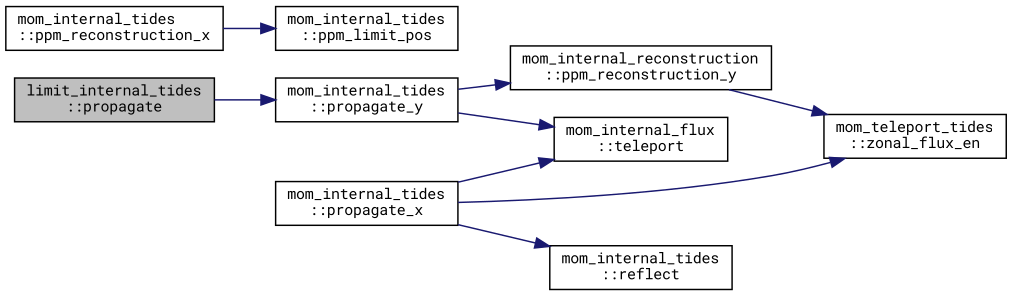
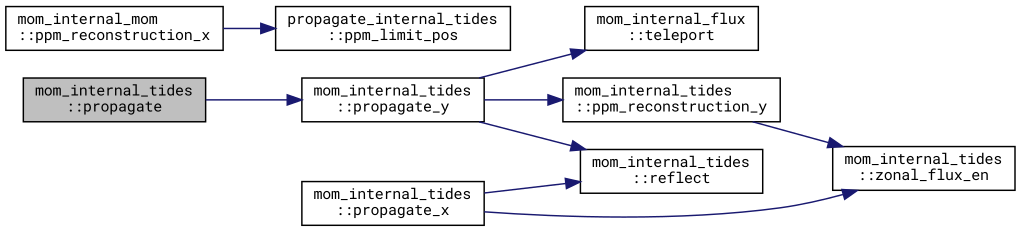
node "mom_internal_tides ::ppm_reconstruction_x": label "mom_internal_tides ::ppm_reconstruction_x" -> "mom_internal_mom ::ppm_reconstruction_x"
node "mom_internal_tides ::ppm_limit_pos": label "mom_internal_tides ::ppm_limit_pos" -> "propagate_internal_tides ::ppm_limit_pos"
node "mom_internal_reconstruction ::ppm_reconstruction_y": label "mom_internal_reconstruction ::ppm_reconstruction_y" -> "mom_internal_tides ::ppm_reconstruction_y"
node "limit_internal_tides ::propagate": label "limit_internal_tides ::propagate" -> "mom_internal_tides ::propagate"
edge "mom_internal_tides ::propagate_y" -> "mom_internal_tides ::reflect": added
node "mom_teleport_tides ::zonal_flux_en": label "mom_teleport_tides ::zonal_flux_en" -> "mom_internal_tides ::zonal_flux_en"
edge "mom_internal_tides ::propagate_x" -> "mom_internal_flux ::teleport": removed
